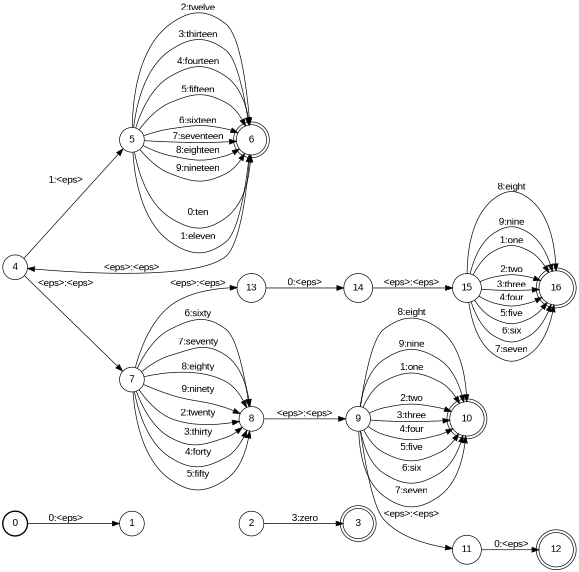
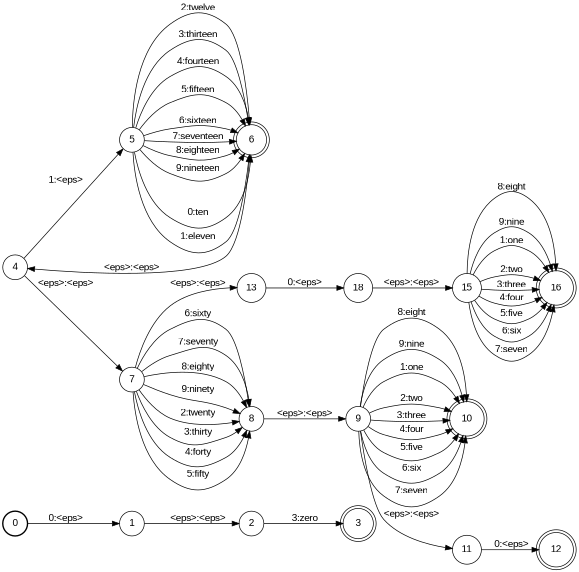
node "14": label "14" -> "18"
edge "1" -> "2": added, label "<eps>:<eps>"
